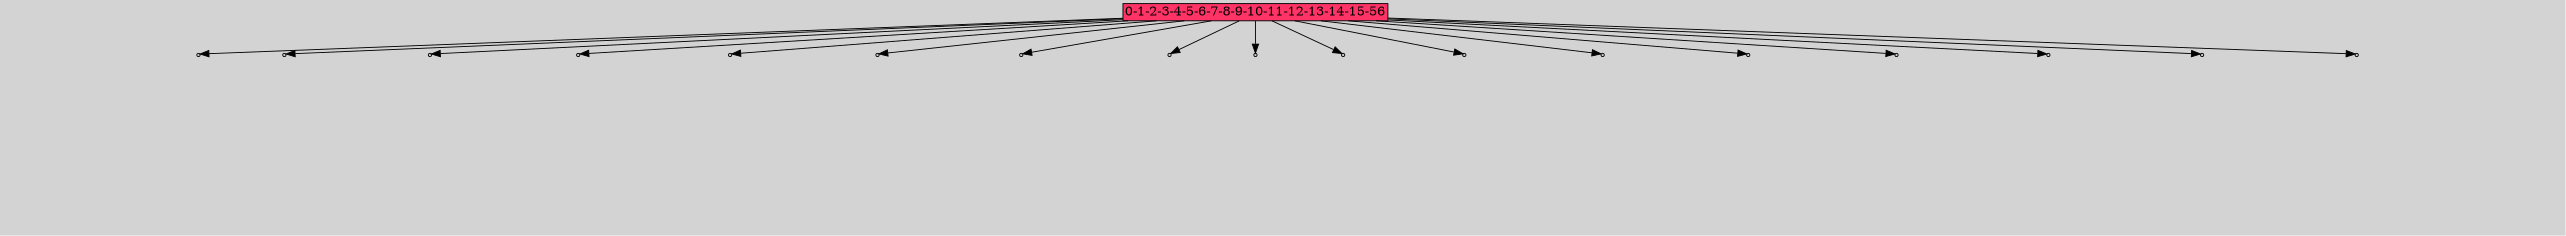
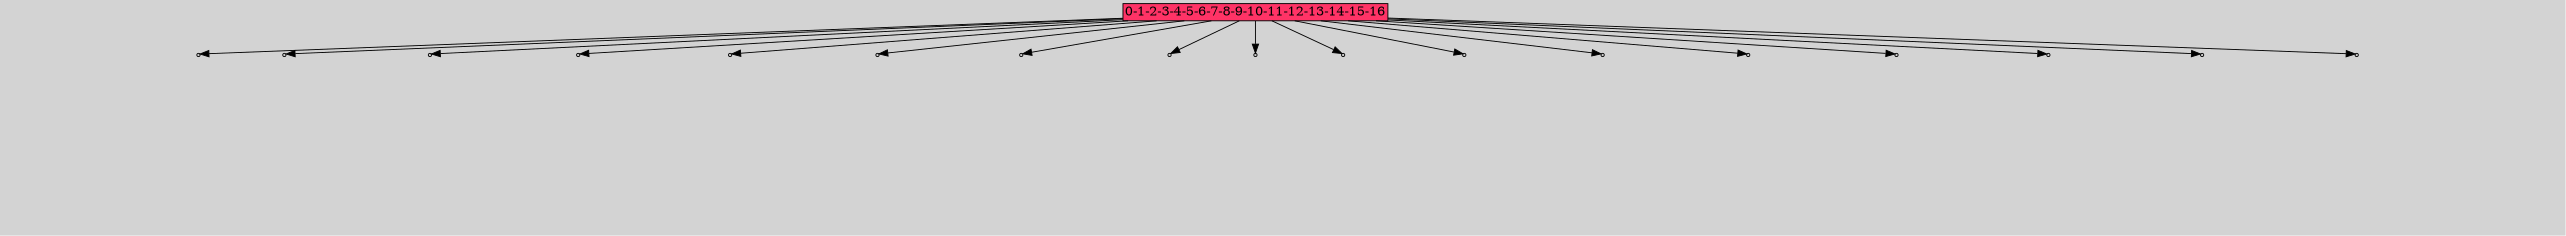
node "0-1-2-3-4-5-6-7-8-9-10-11-12-13-14-15-56": label "0-1-2-3-4-5-6-7-8-9-10-11-12-13-14-15-56" -> "0-1-2-3-4-5-6-7-8-9-10-11-12-13-14-15-16"
